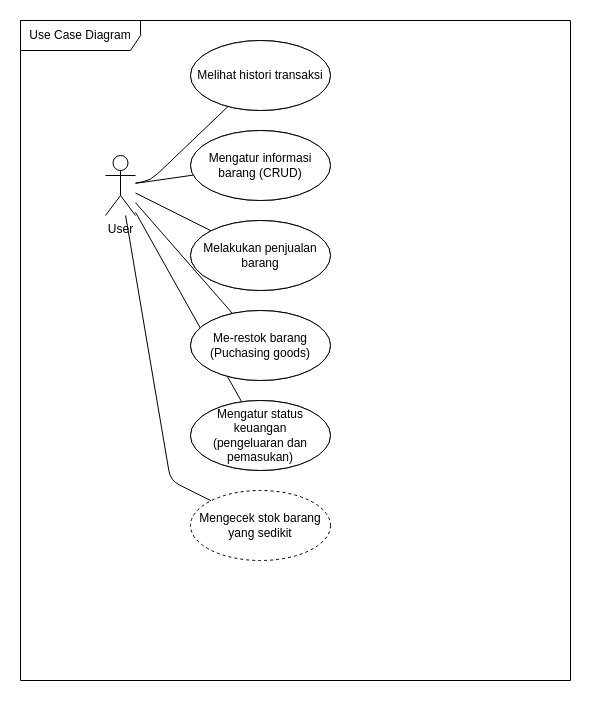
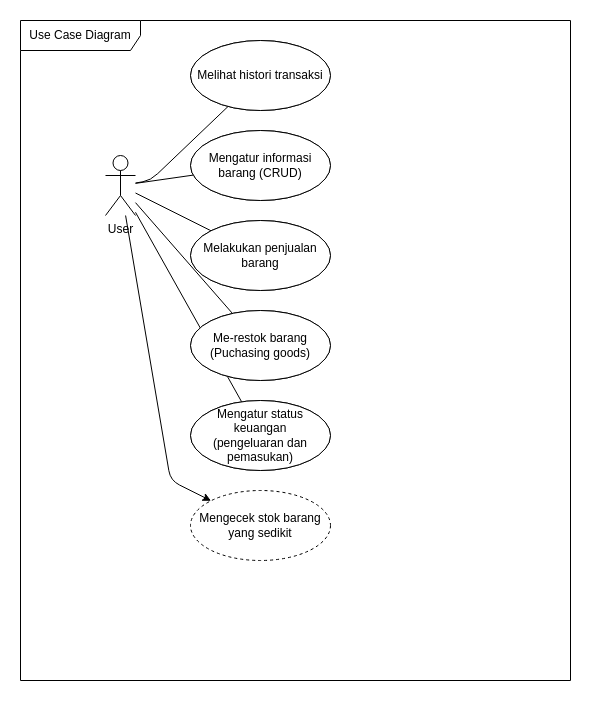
edge "User" -- "Mengecek stok barang yang sedikit": arrowhead none -> classic
